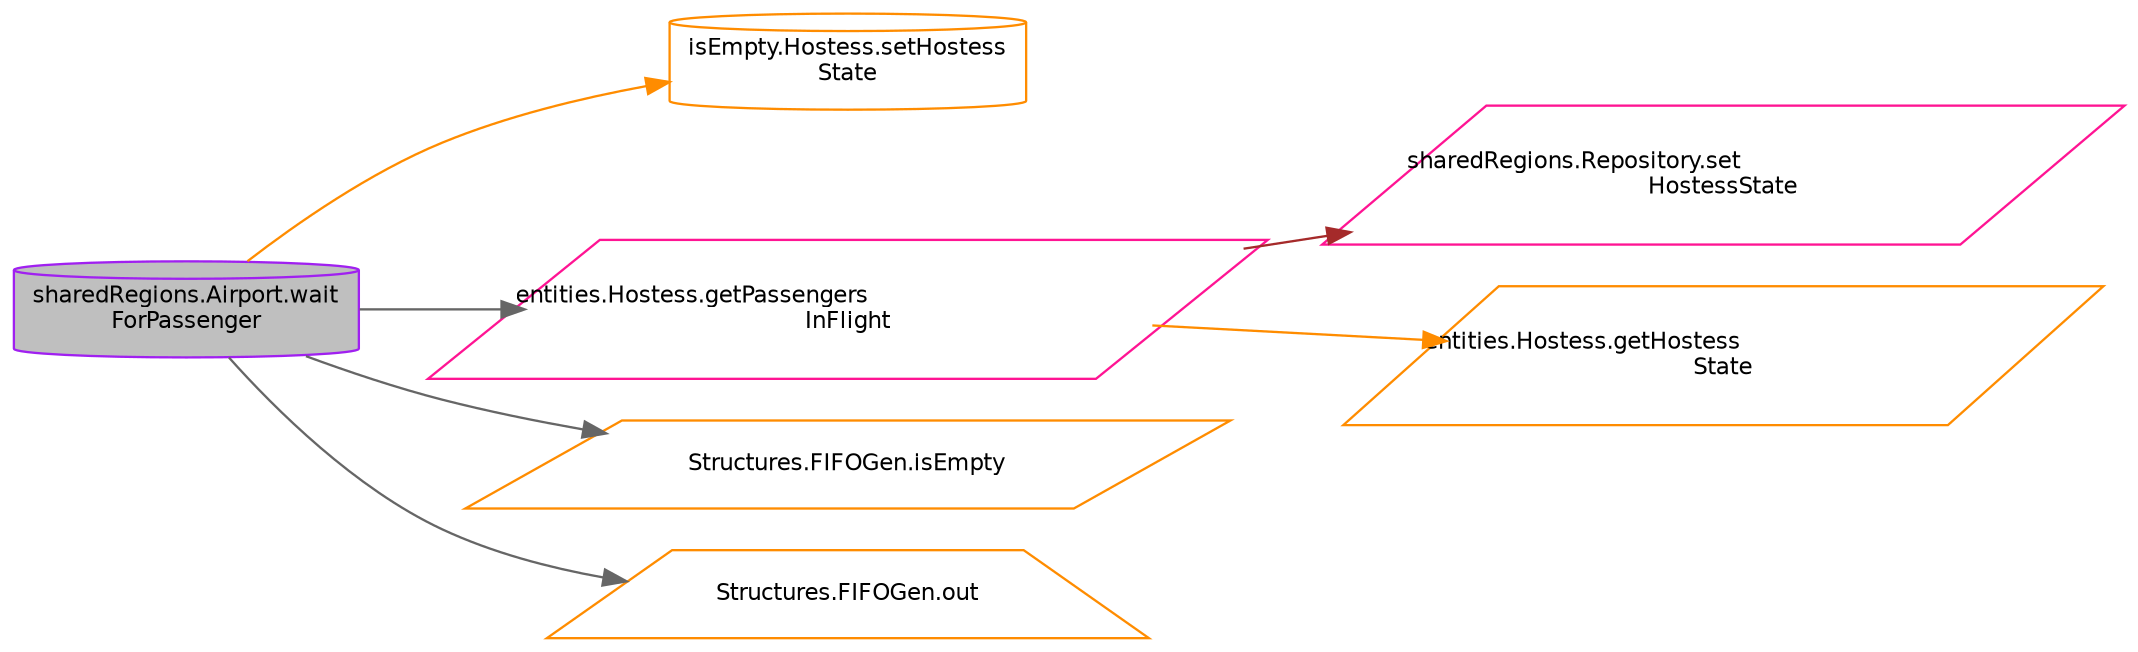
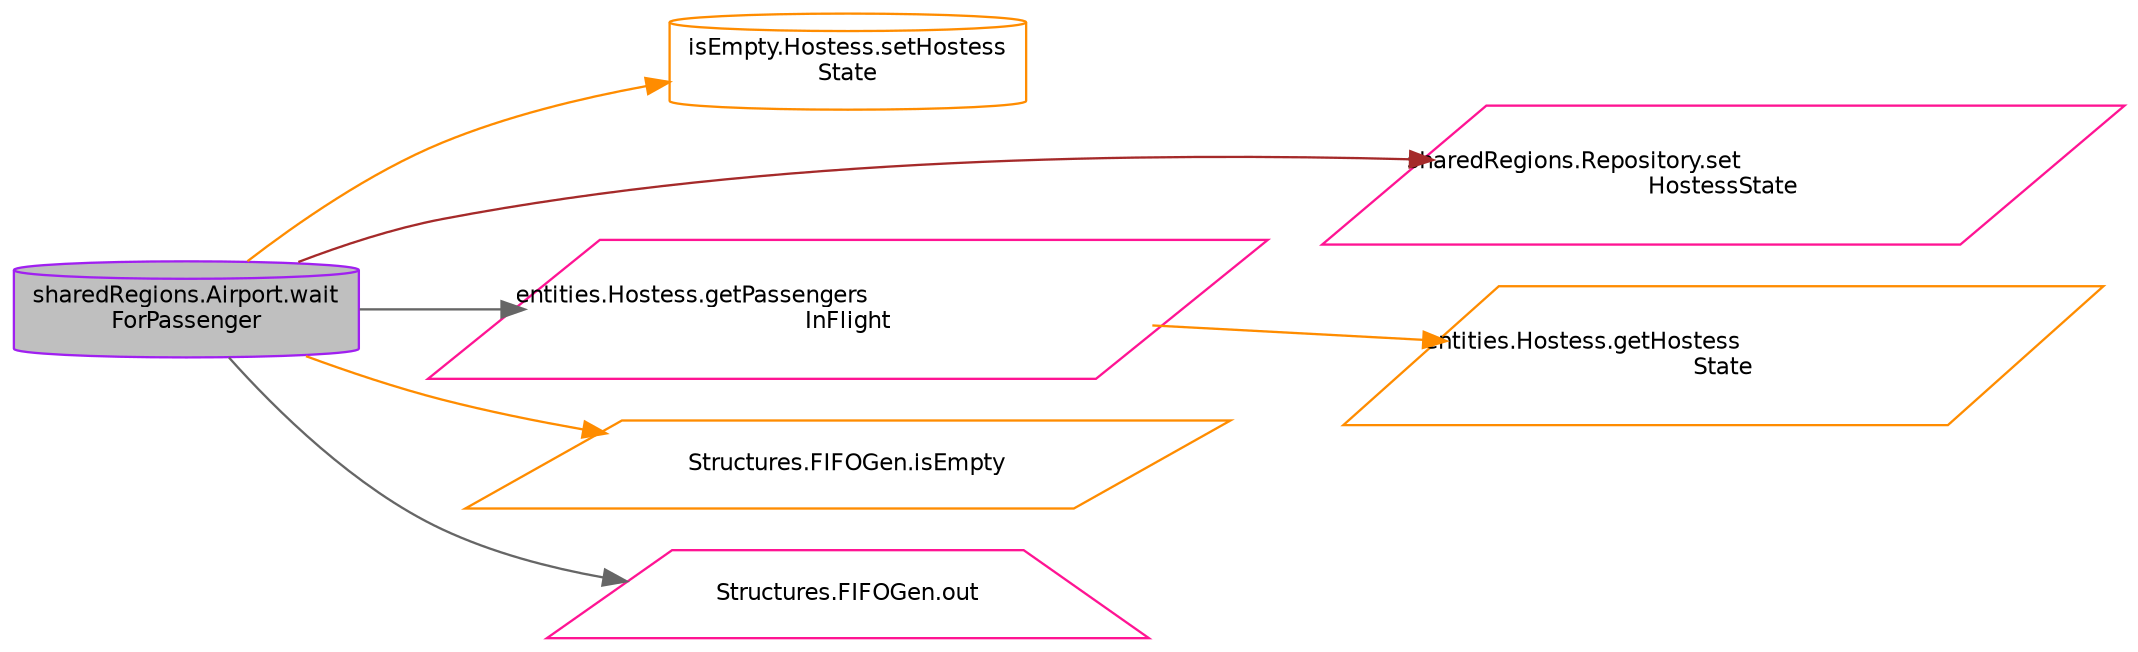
edge "entities.Hostess.getPassengers InFlight" -> "sharedRegions.Repository.set HostessState": now "sharedRegions.Airport.wait ForPassenger" -> "sharedRegions.Repository.set HostessState"
edge "sharedRegions.Airport.wait ForPassenger" -> "Structures.FIFOGen.isEmpty": color gray40 -> darkorange
node "Structures.FIFOGen.out": color darkorange -> deeppink
